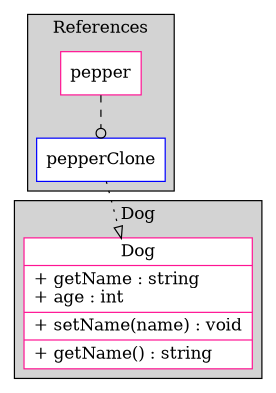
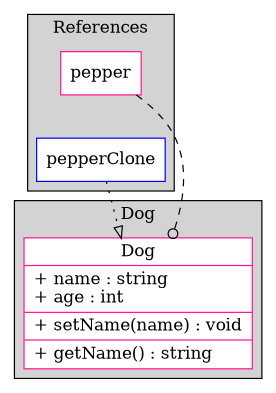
edge "pepper" -> "pepperClone": now "pepper" -> "Dog"
node "Dog": text "+ getName : string" -> "+ name : string"
